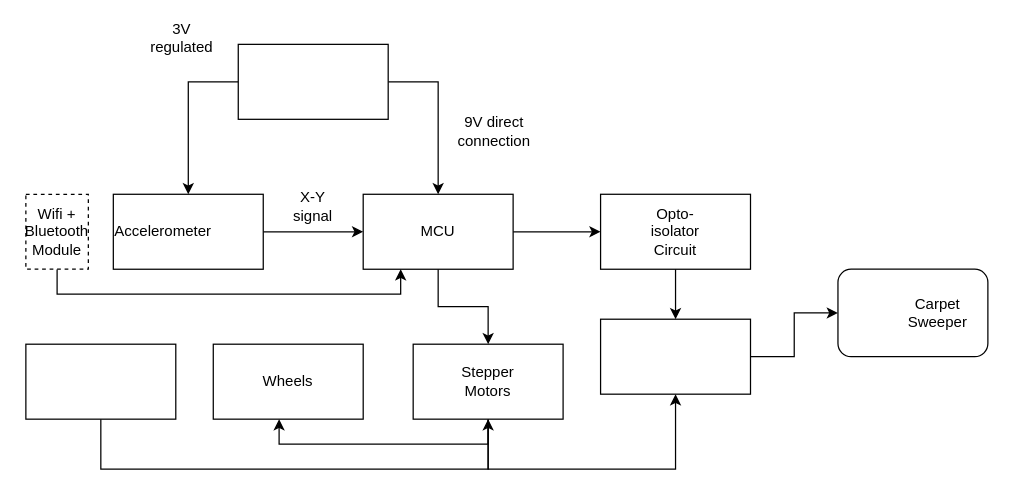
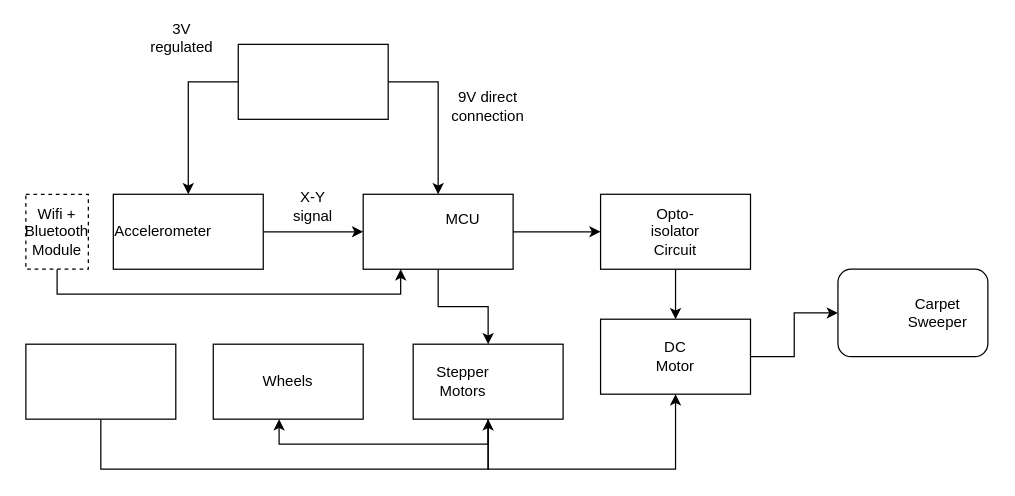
node "9V direct connection": moved (494, 132) -> (488, 107)
node "MCU": moved (438, 232) -> (463, 219)
node "DC Motor": added
node "Stepper Motors": moved (488, 382) -> (463, 382)
